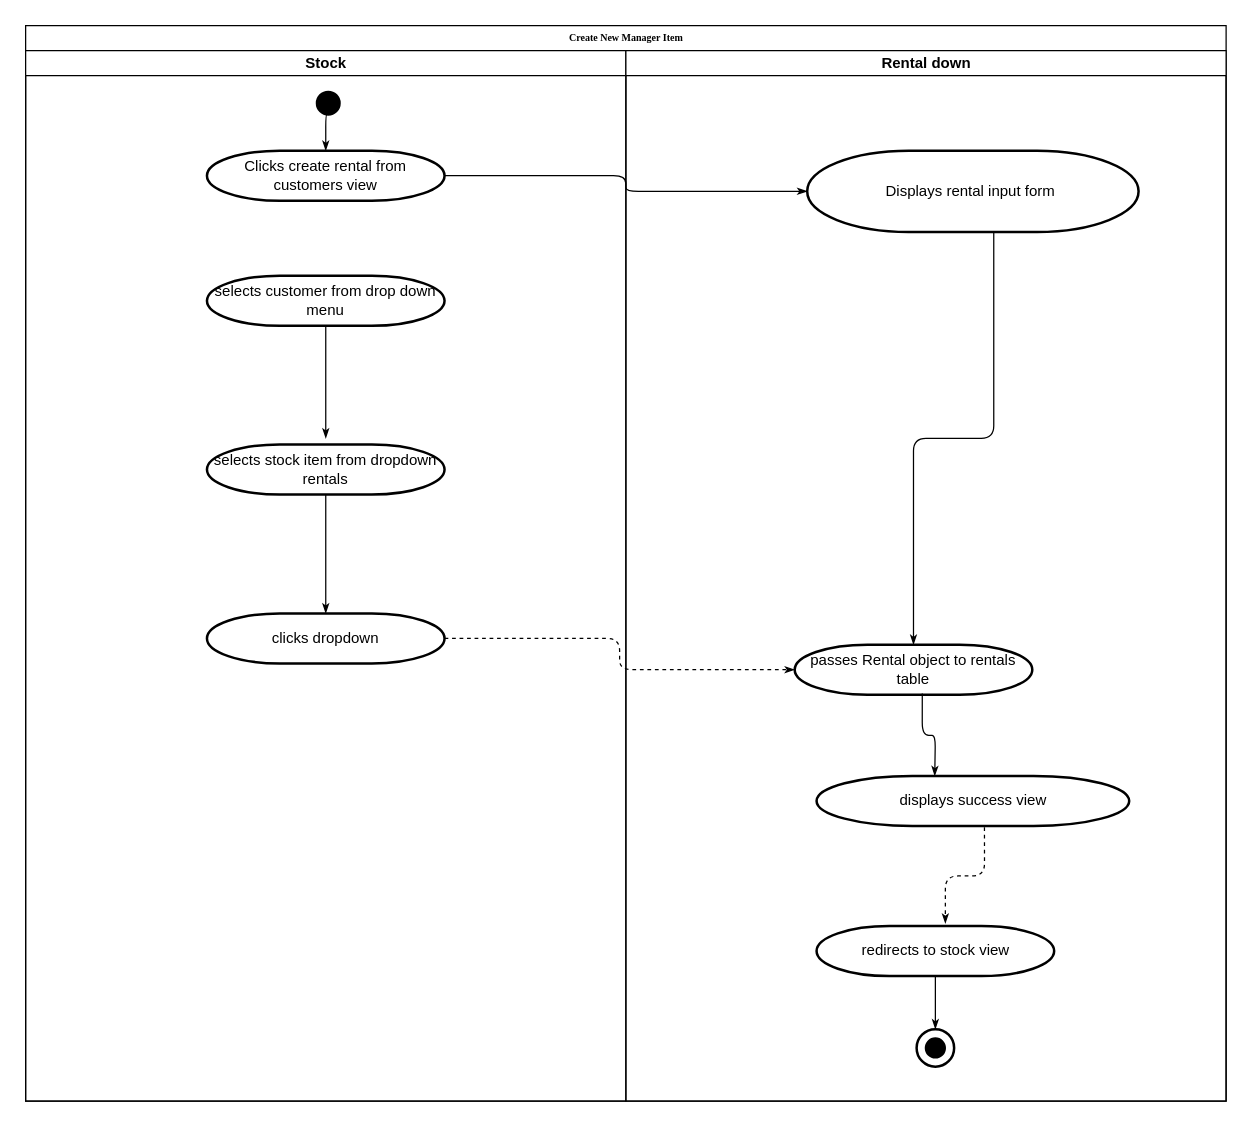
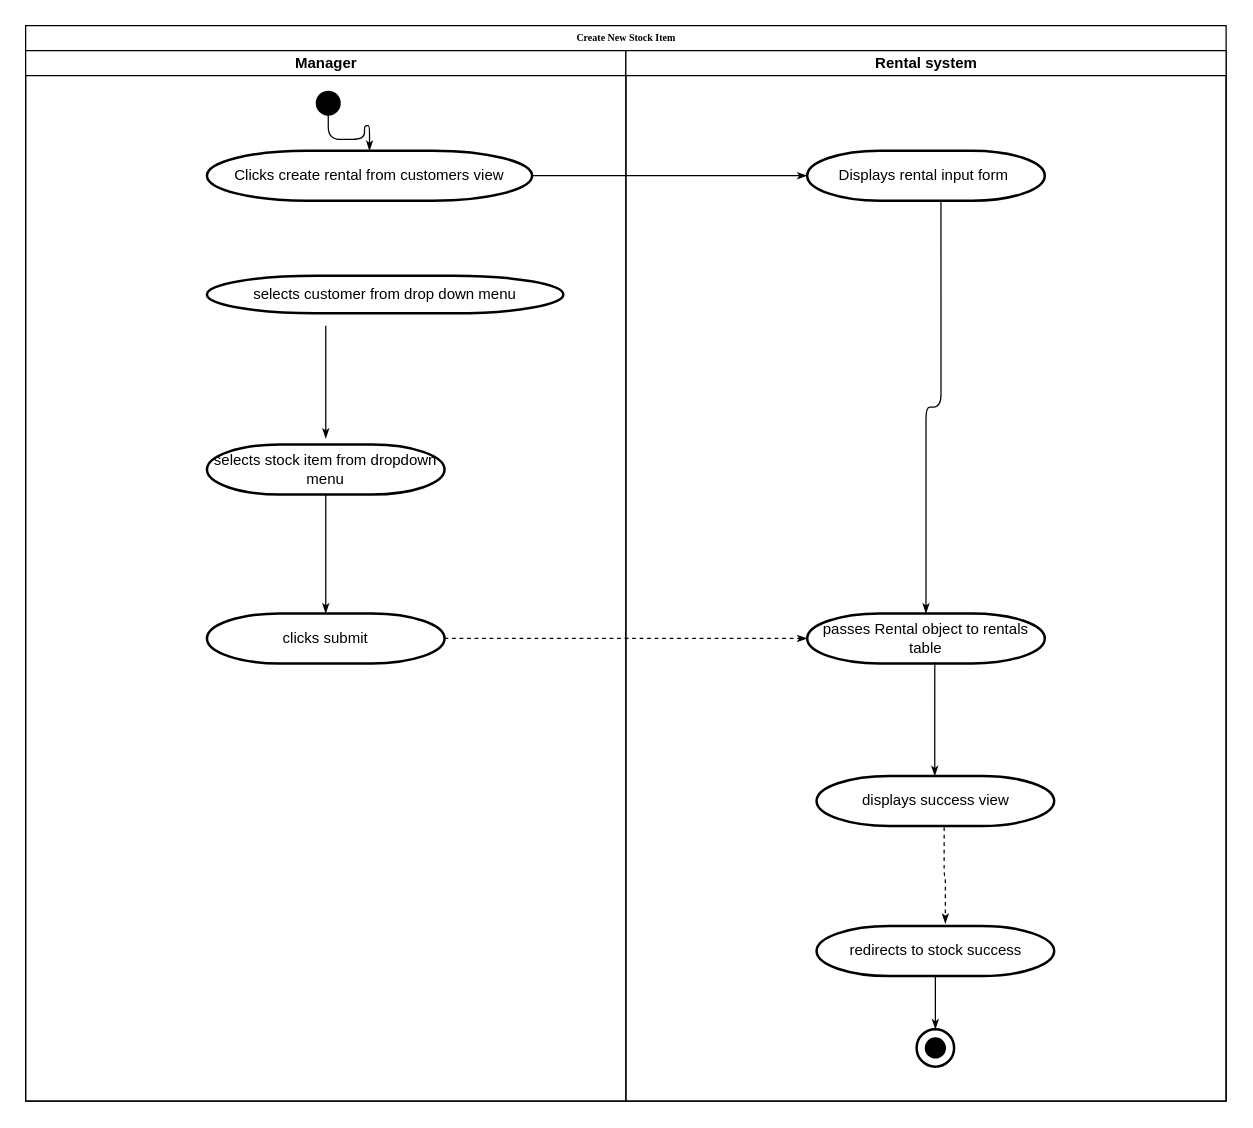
node "Create New Manager Item": label "Create New Manager Item" -> "Create New Stock Item"
node "Stock": label "Stock" -> "Manager"
node "Rental down": label "Rental down" -> "Rental system"
node "Clicks create rental from customers view": size 238x50 -> 325x50
node "Displays rental input form": size 331x81 -> 238x50
node "selects customer from drop down menu": size 238x50 -> 356x38
node "selects stock item from dropdown rentals": label "selects stock item from dropdown rentals" -> "selects stock item from dropdown menu"
node "clicks dropdown": label "clicks dropdown" -> "clicks submit"
node "passes Rental object to rentals table": moved (913, 669) -> (926, 638)
node "displays success view": size 313x50 -> 238x50
node "redirects to stock view": label "redirects to stock view" -> "redirects to stock success"
